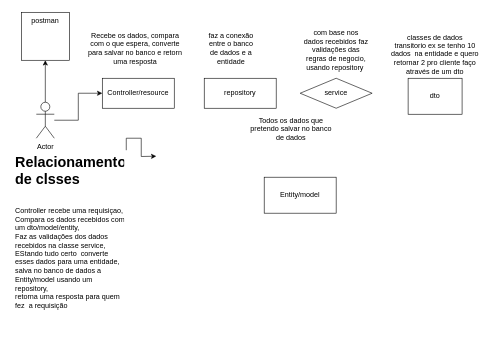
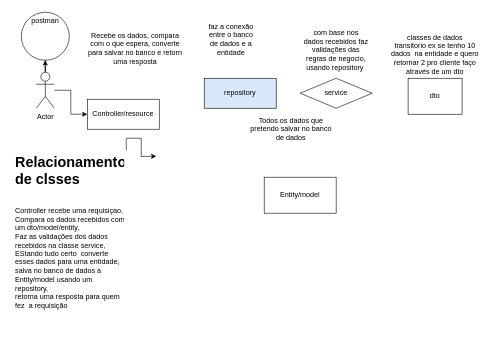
node "postman": shape rectangle -> ellipse
node "faz a conexão entre o banco de dados e a entidade": moved (231, 48) -> (231, 39)
node "Controller/resource": moved (138, 93) -> (123, 114)
node "repository": fillcolor #ffffff -> #dae8fc
node "Actor": moved (45, 120) -> (45, 90)
